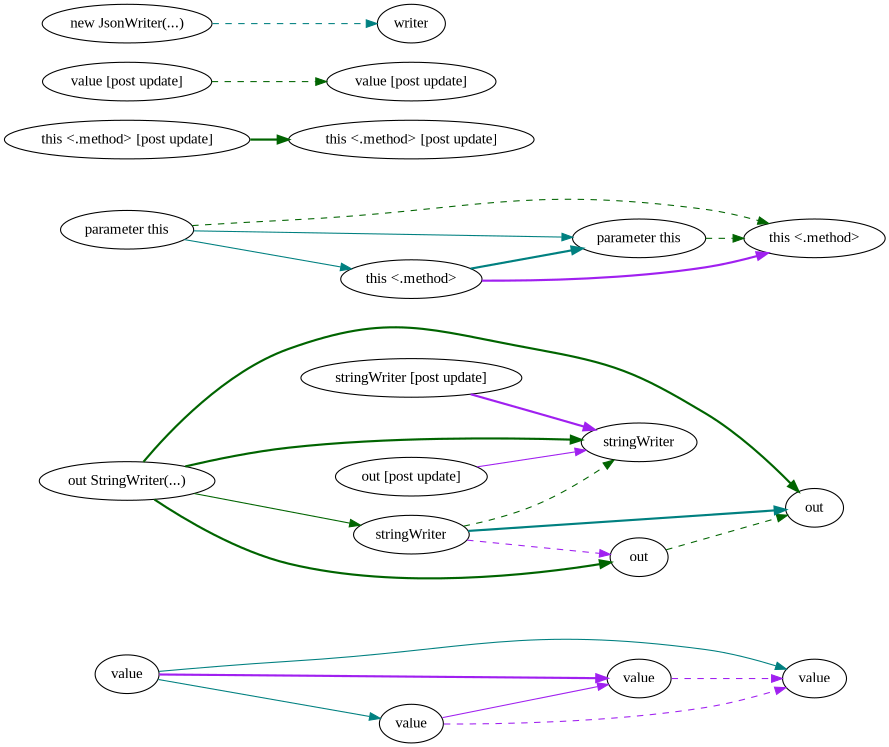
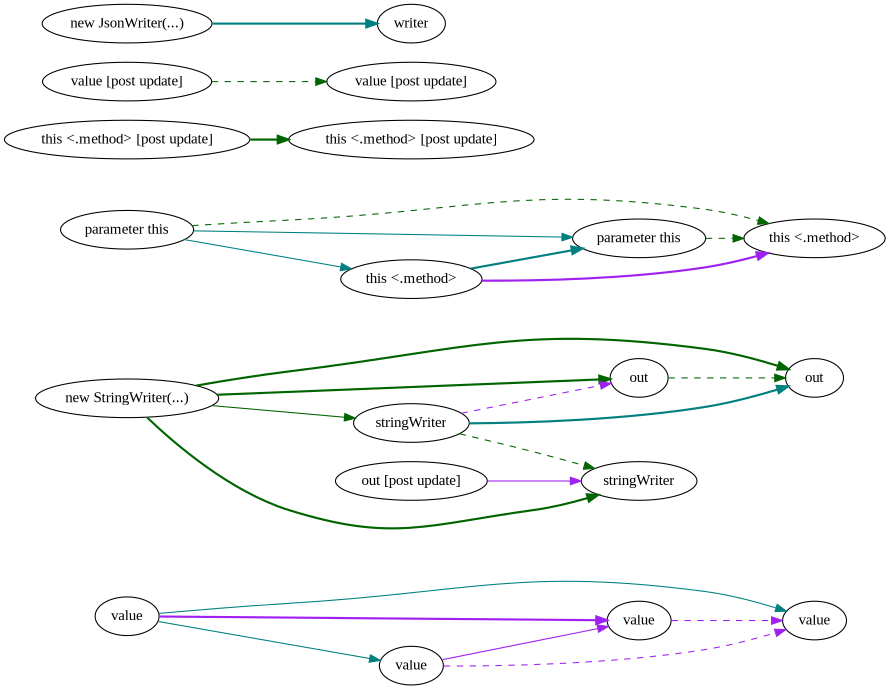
edge "new JsonWriter(...)" -> "writer": style dashed -> bold
node "stringWriter [post update]": removed
node "out StringWriter(...)": label "out StringWriter(...)" -> "new StringWriter(...)"
